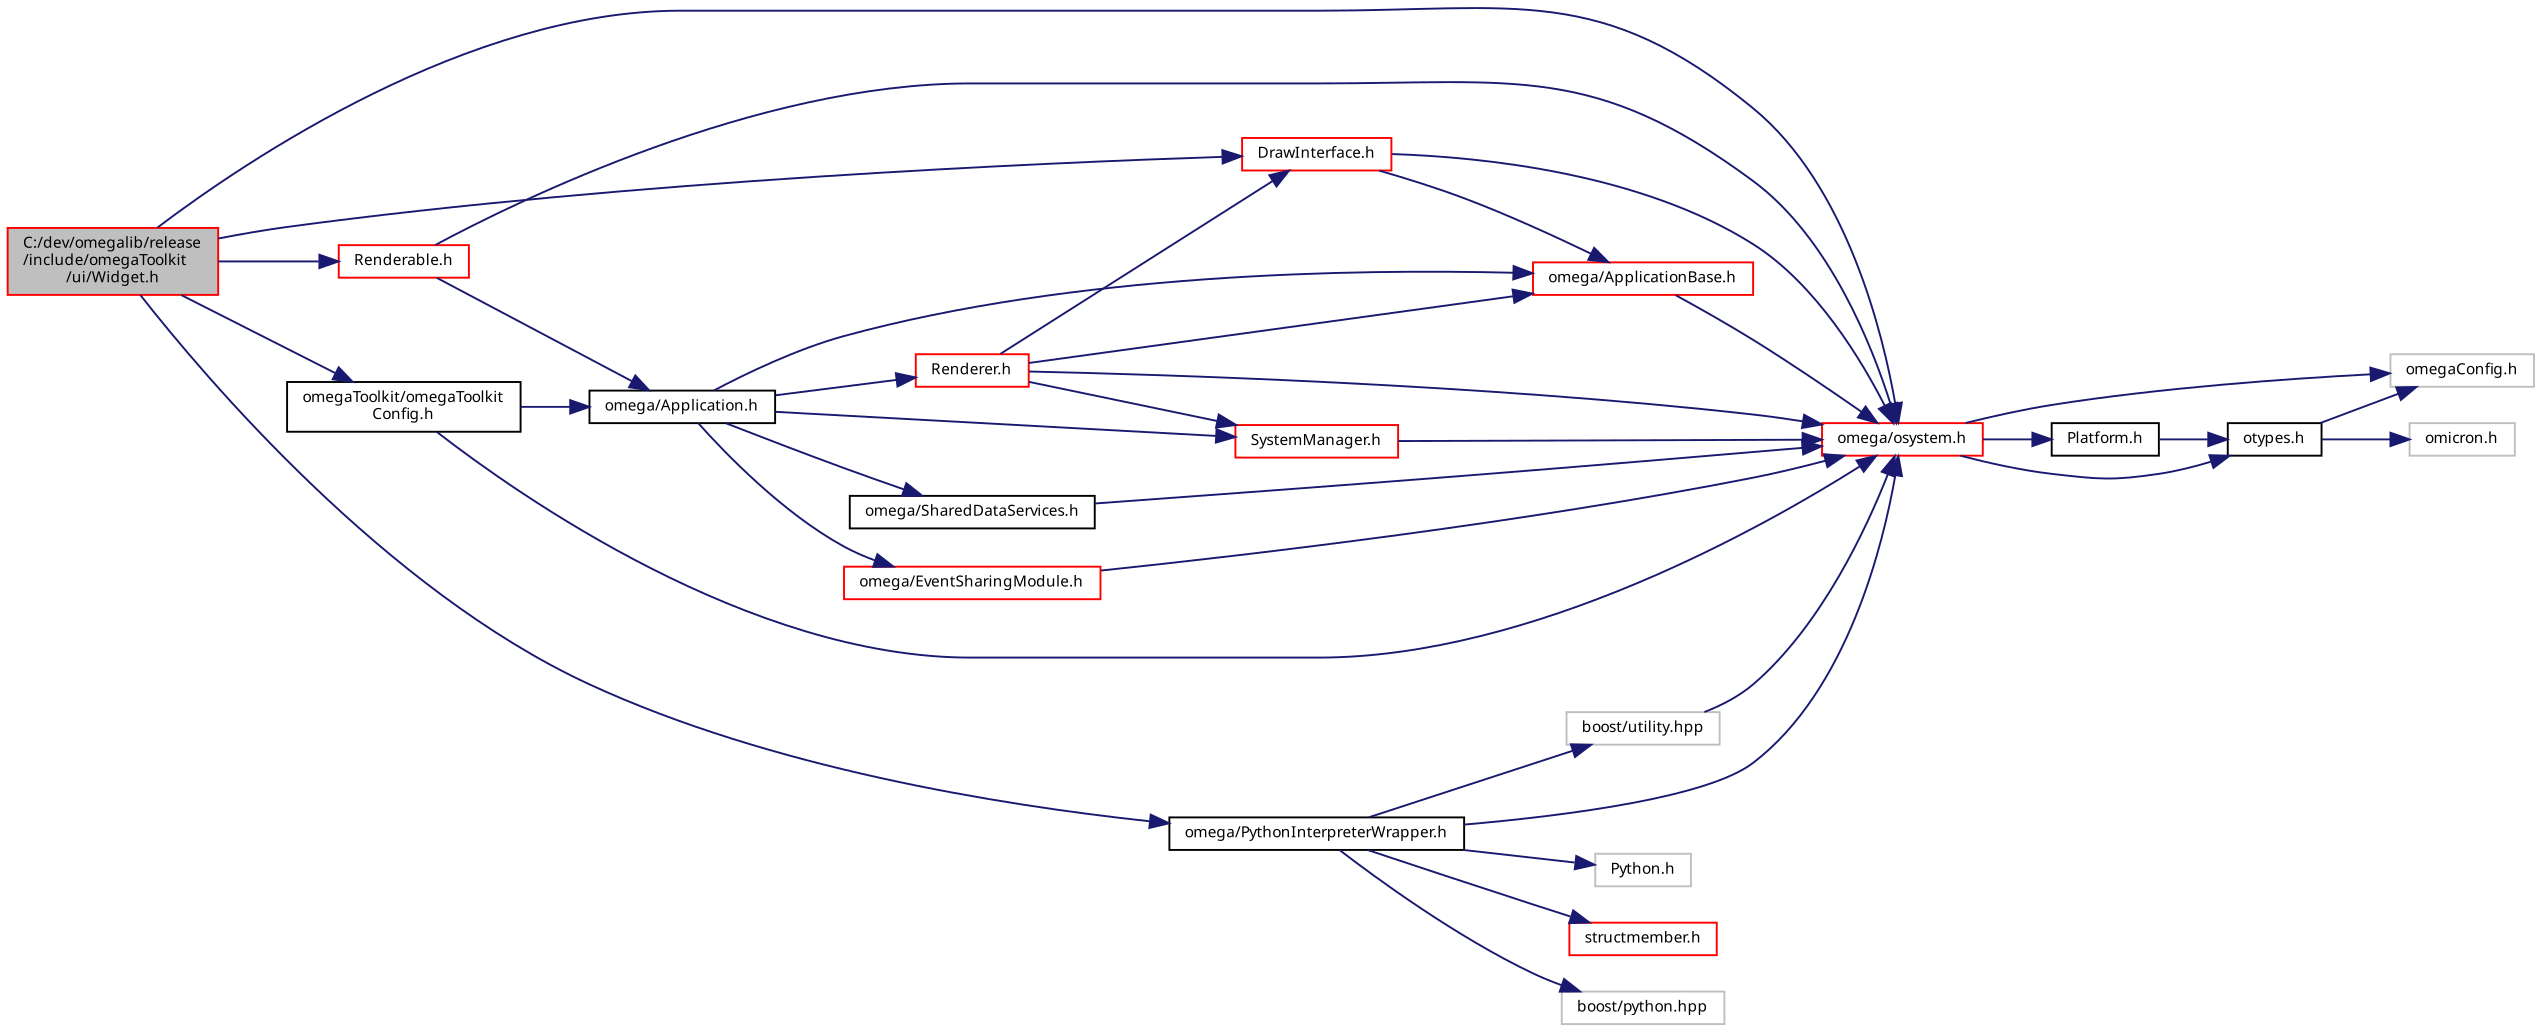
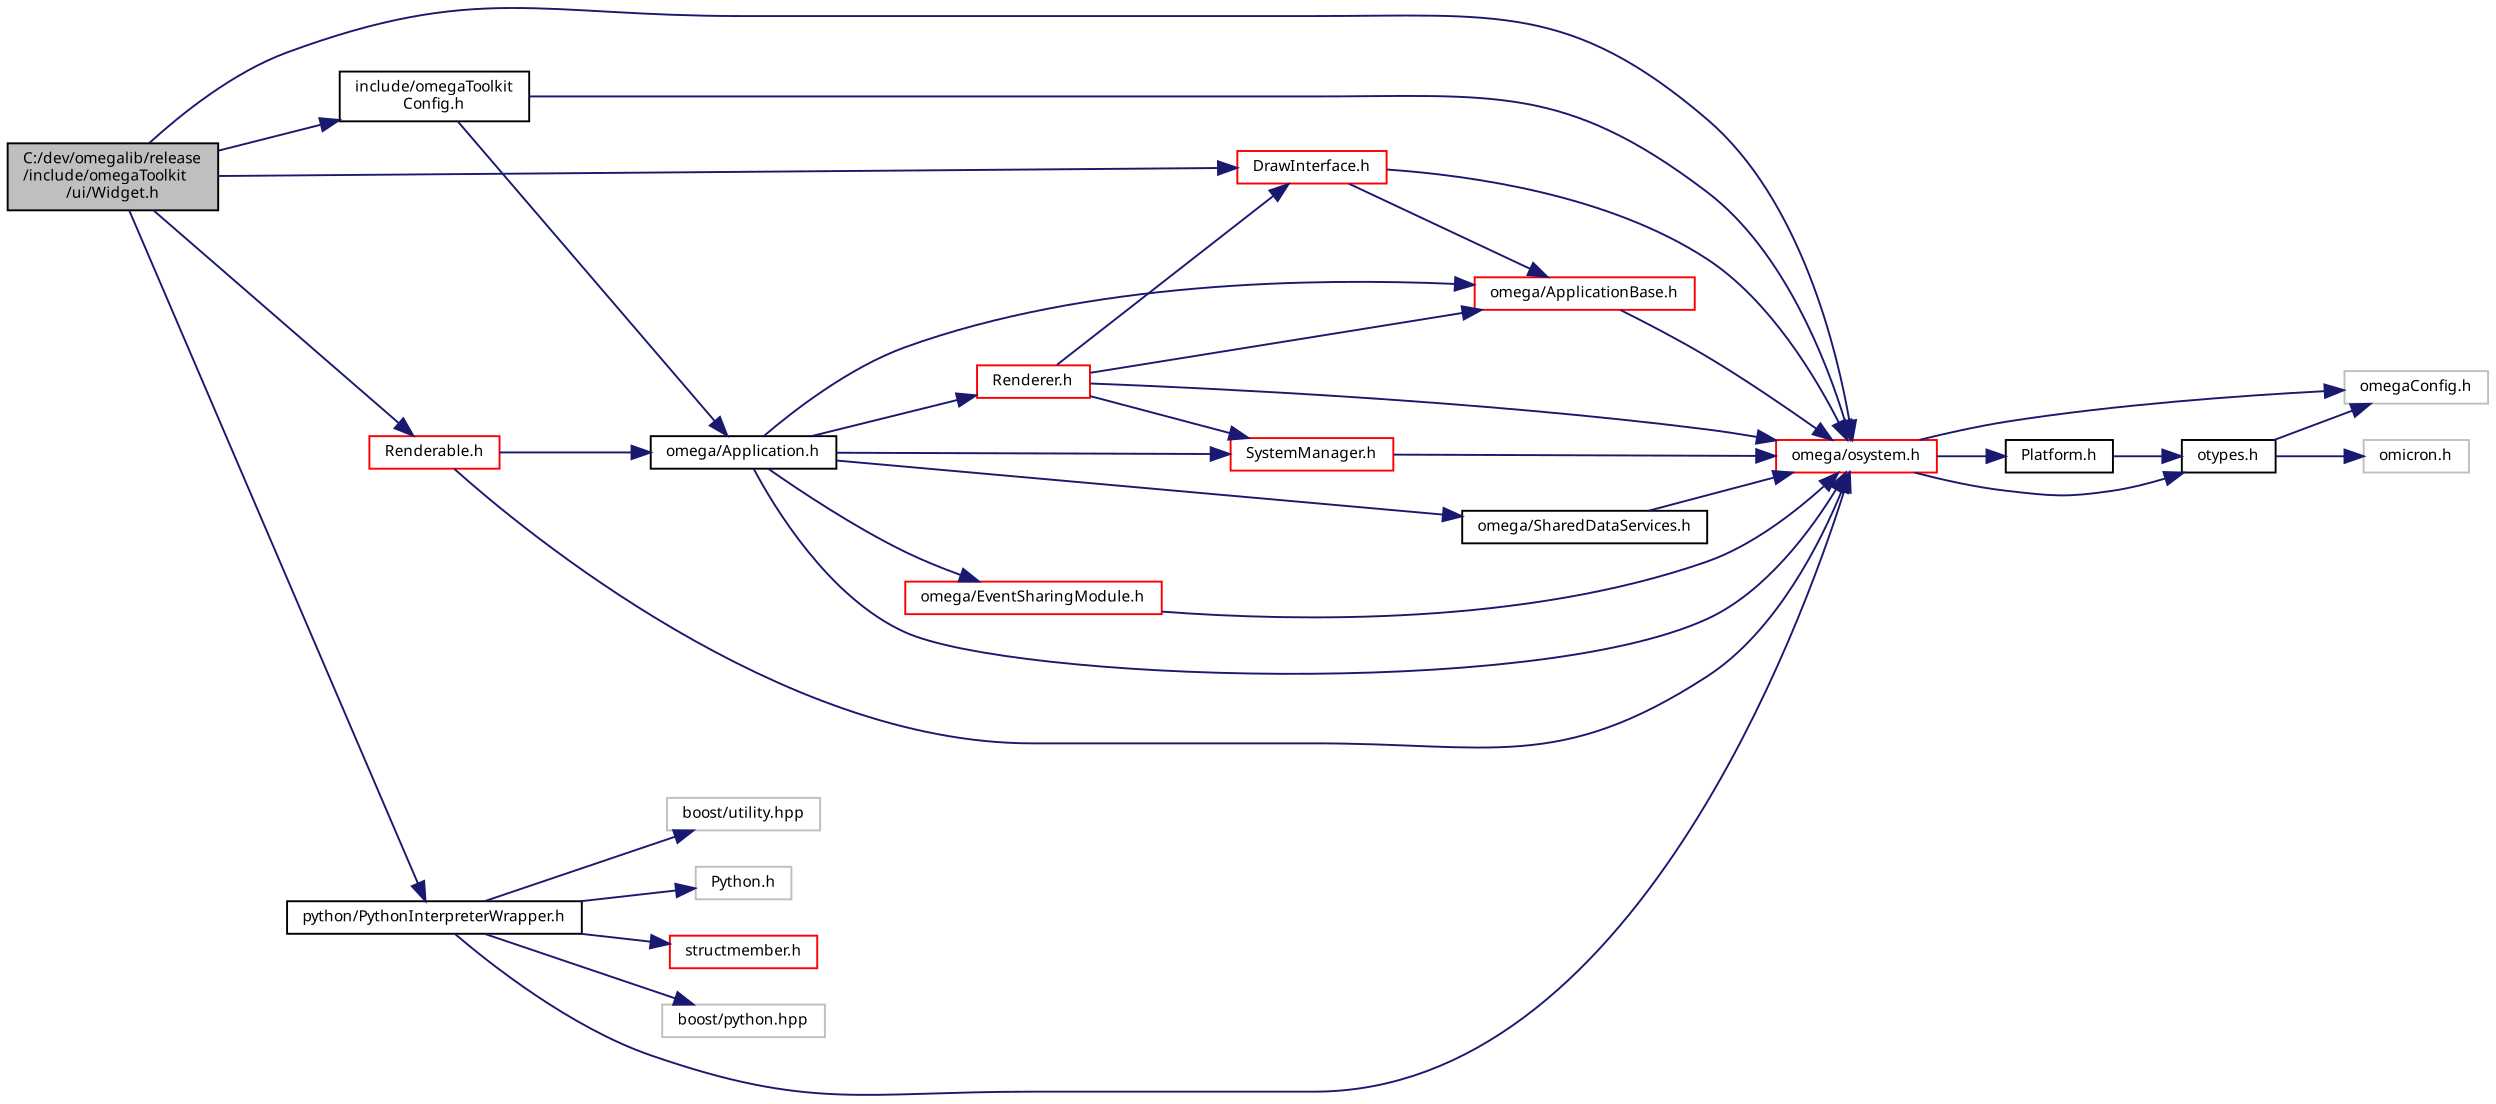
node "C:/dev/omegalib/release /include/omegaToolkit /ui/Widget.h": color red -> black
node "omegaToolkit/omegaToolkit Config.h": label "omegaToolkit/omegaToolkit Config.h" -> "include/omegaToolkit Config.h"
edge "boost/utility.hpp" -> "omega/osystem.h": now "omega/Application.h" -> "omega/osystem.h"
node "omega/PythonInterpreterWrapper.h": label "omega/PythonInterpreterWrapper.h" -> "python/PythonInterpreterWrapper.h"
